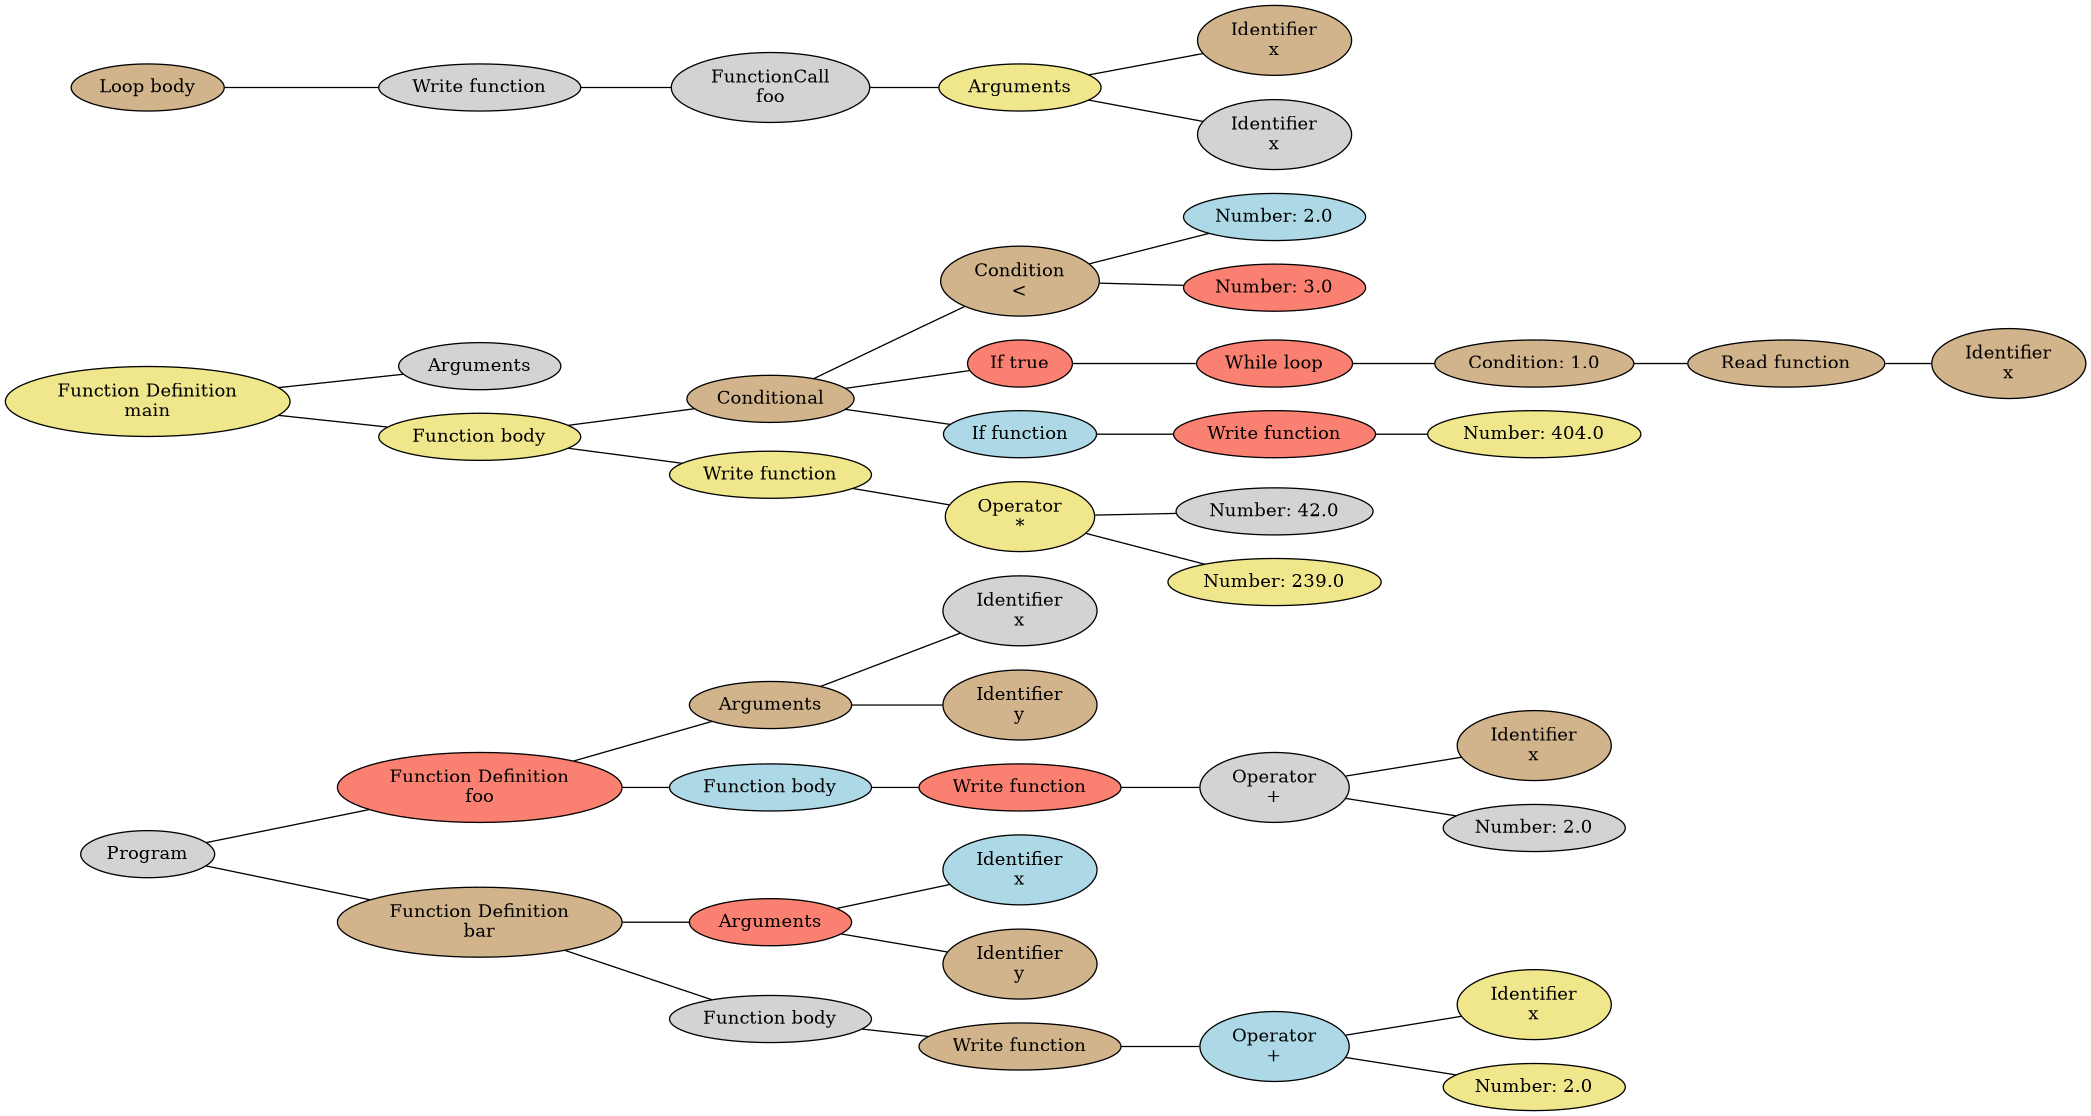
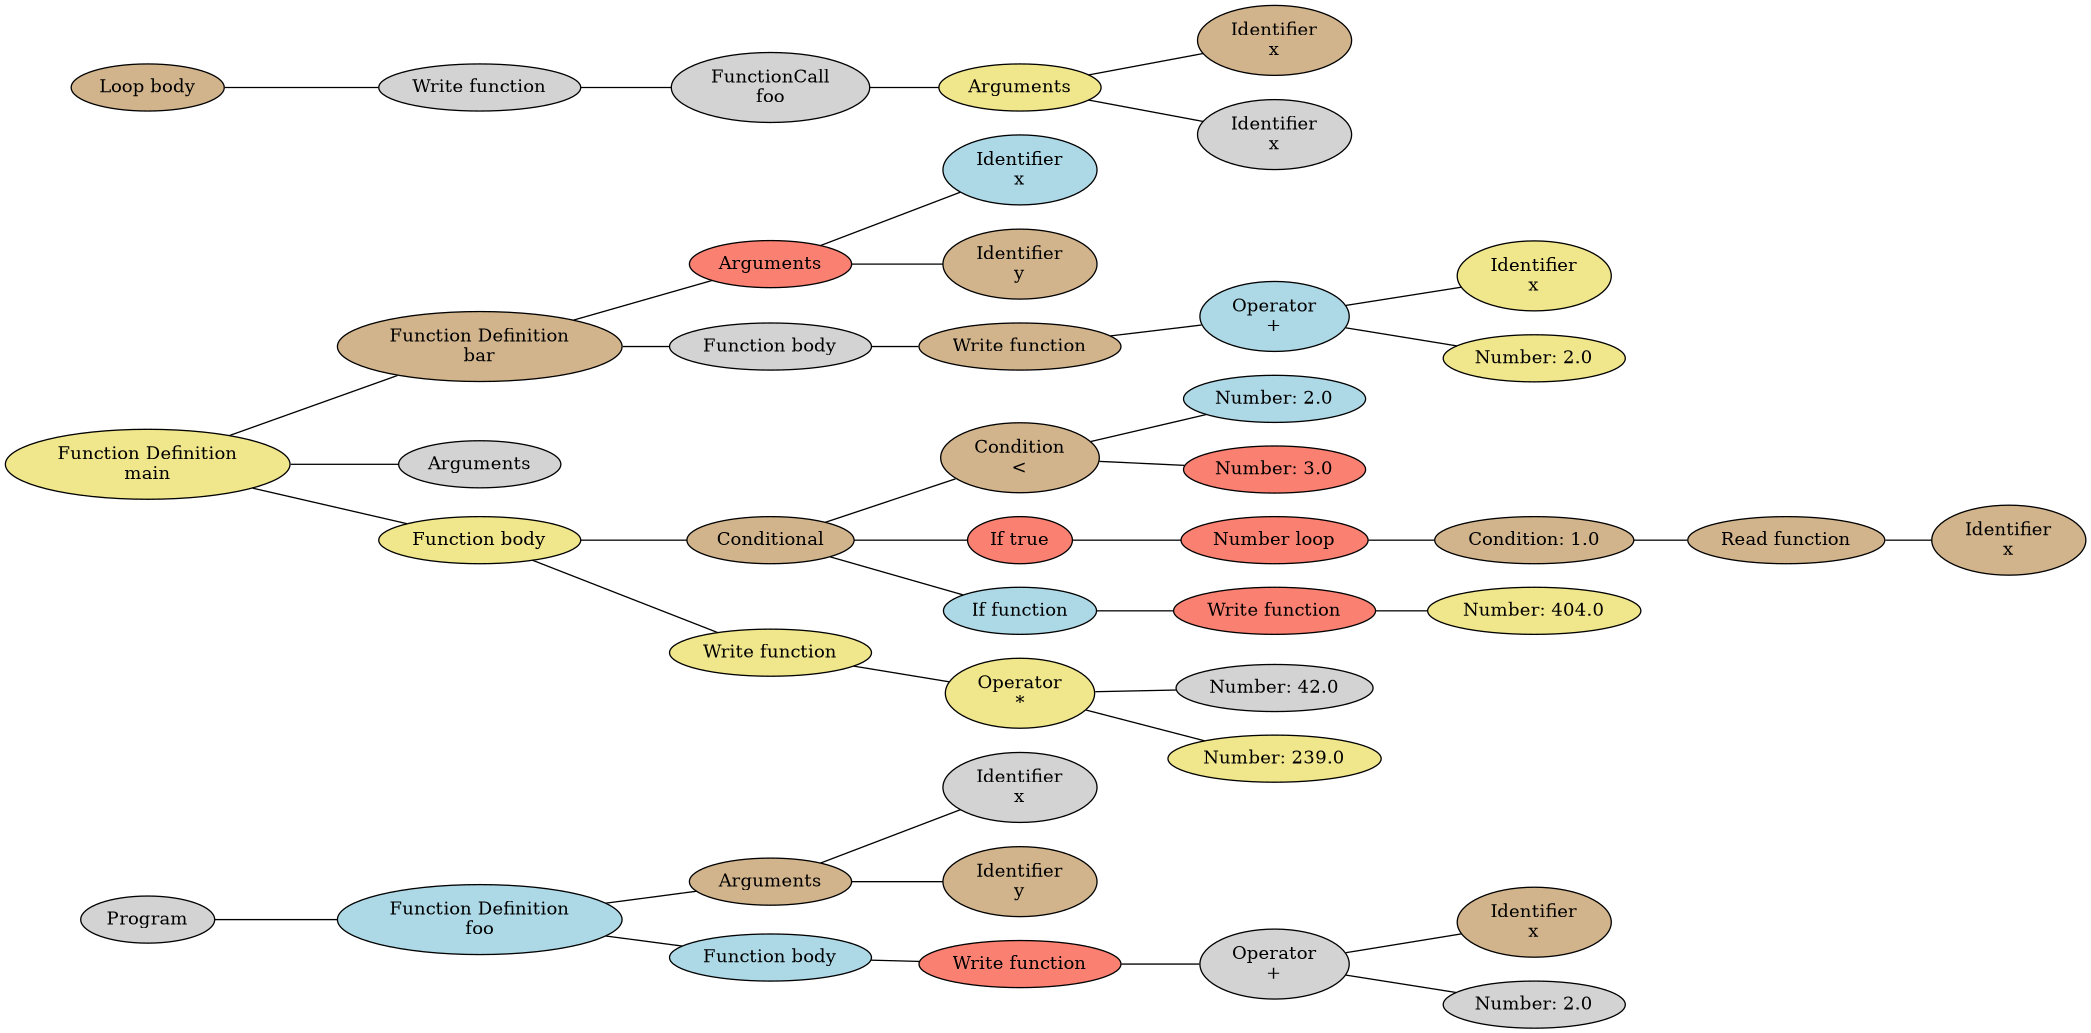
node "While loop": label "While loop" -> "Number loop"
node "Function Definition foo": fillcolor salmon -> lightblue
edge "Program" -- "Function Definition bar": now "Function Definition main" -- "Function Definition bar"
